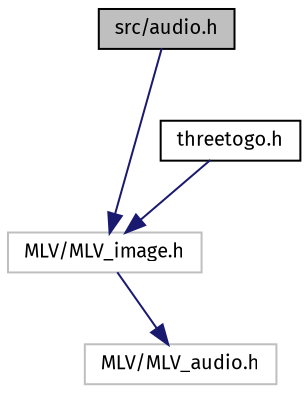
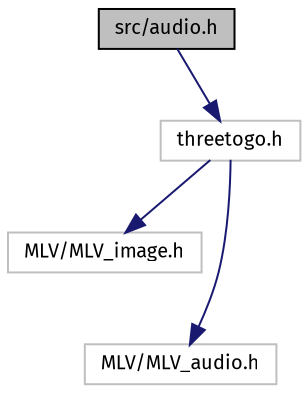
edge "src/audio.h" -> "MLV/MLV_image.h": now "src/audio.h" -> "threetogo.h"
node "threetogo.h": color black -> grey75
edge "MLV/MLV_image.h" -> "MLV/MLV_audio.h": now "threetogo.h" -> "MLV/MLV_audio.h"
